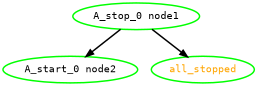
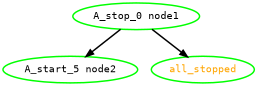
node "A_start_0 node2": label "A_start_0 node2" -> "A_start_5 node2"
